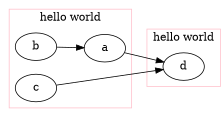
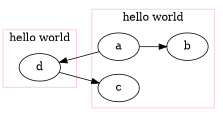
edge "b" -> "a": reversed
edge "c" -> "d": reversed
